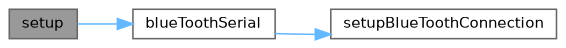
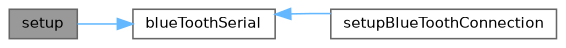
edge "blueToothSerial" -> "setupBlueToothConnection": reversed
